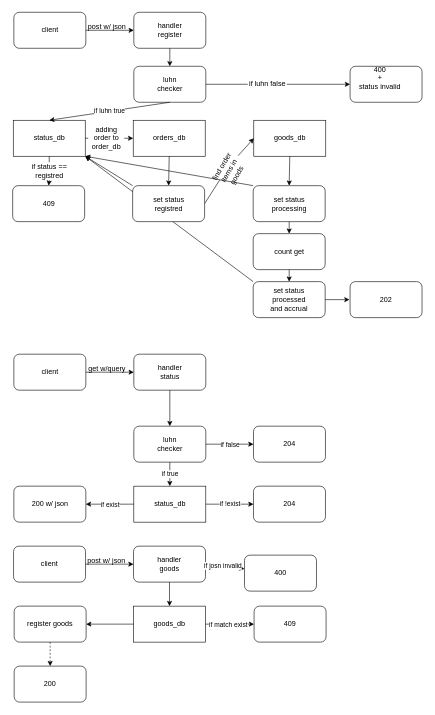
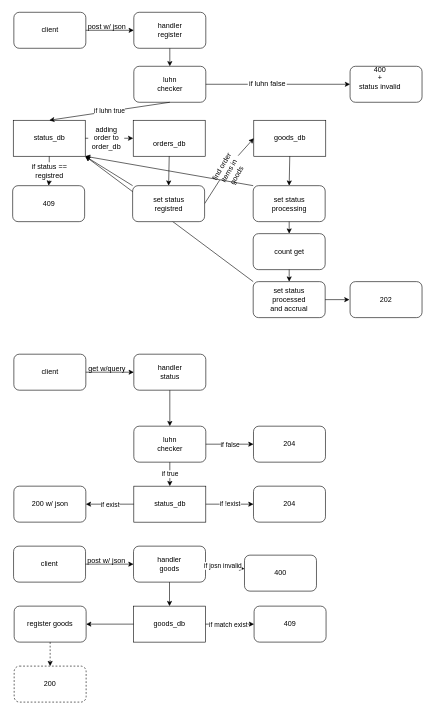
node "orders_db": moved (169, 138) -> (169, 144)
node "200": style solid -> dashed
